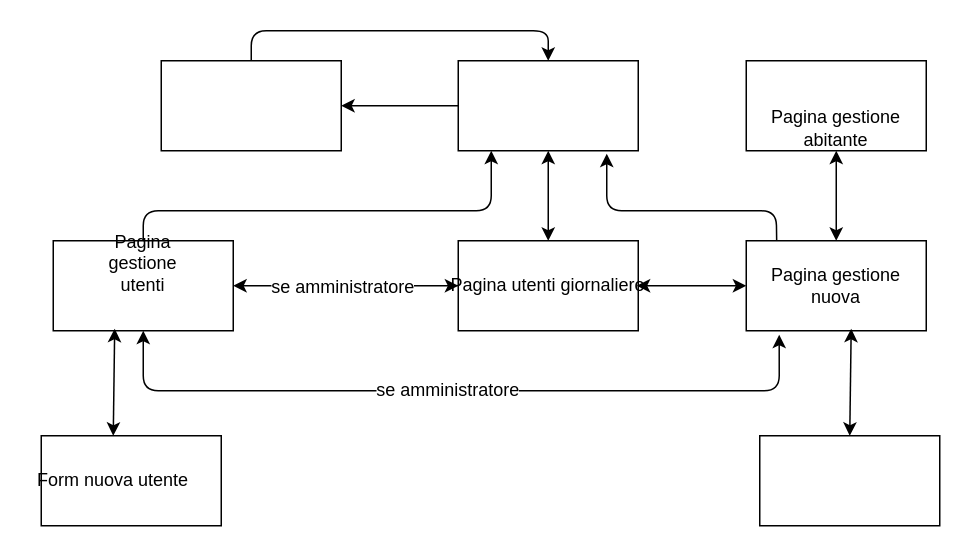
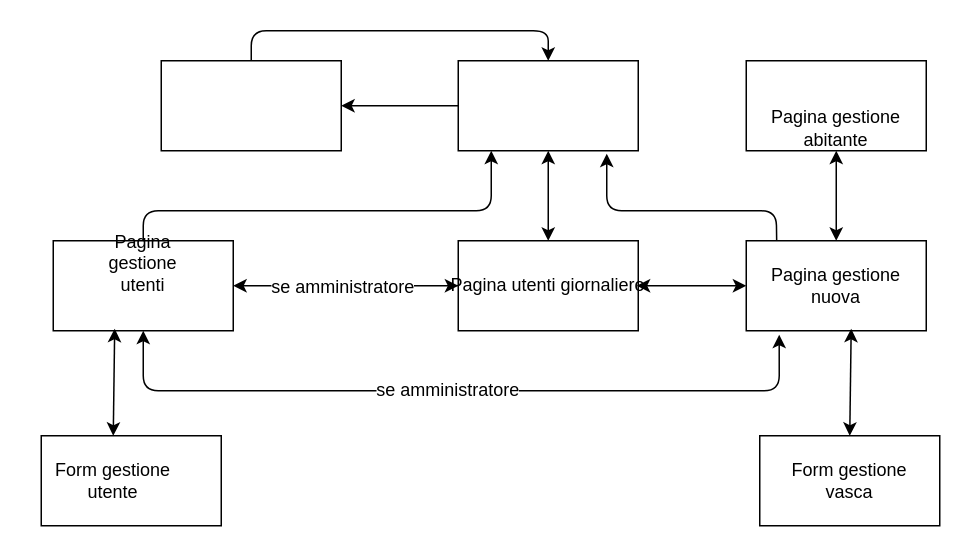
node "Form nuova utente": label "Form nuova utente" -> "Form gestione utente"
node "Form gestione vasca": added
